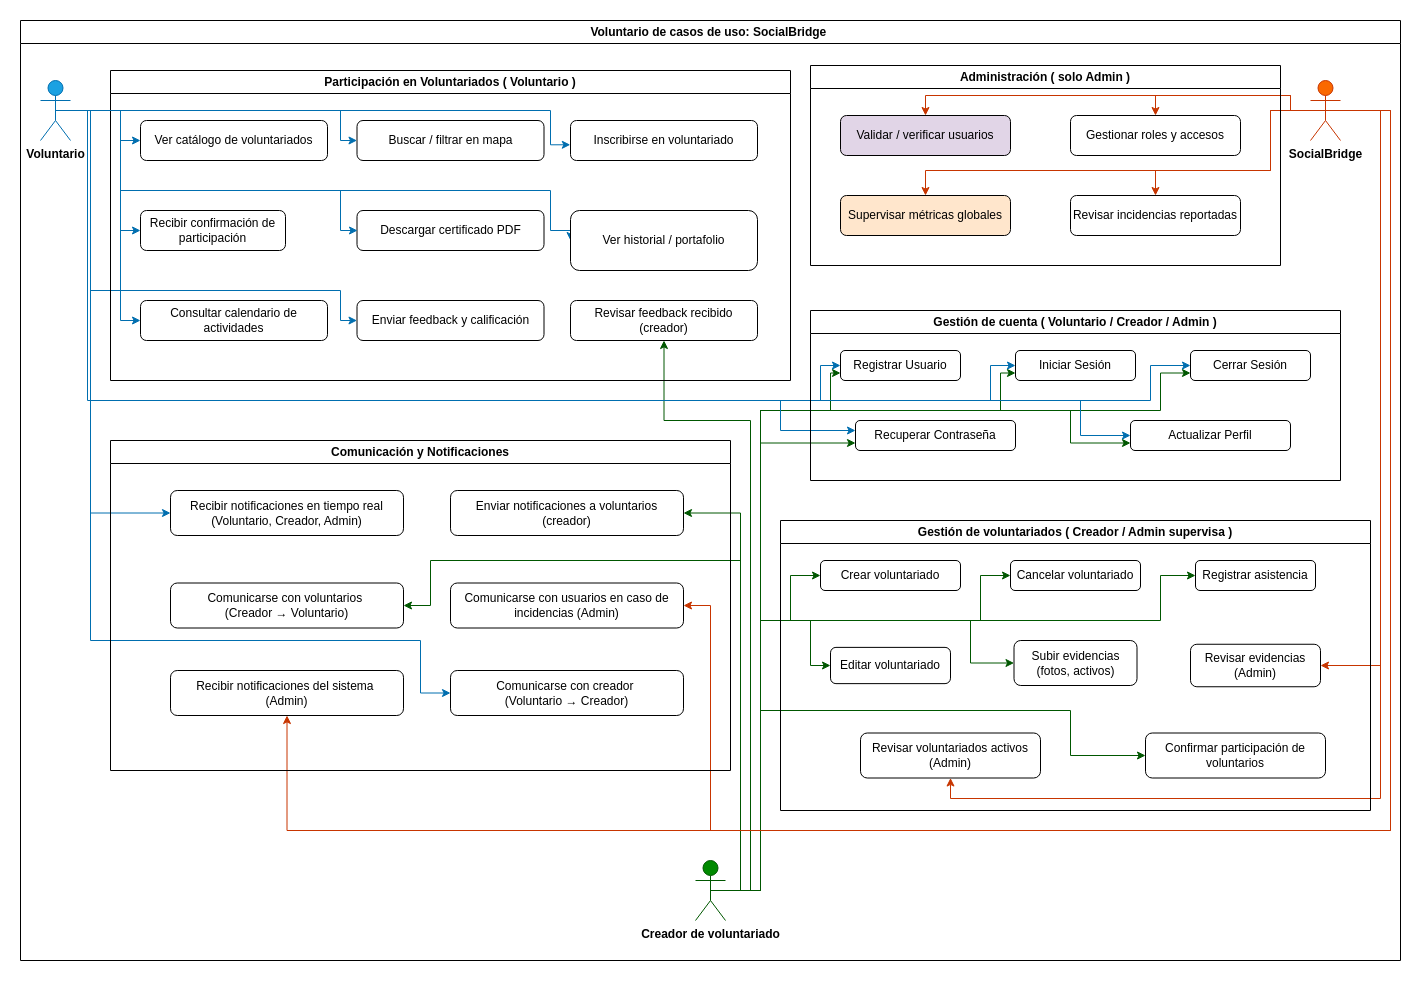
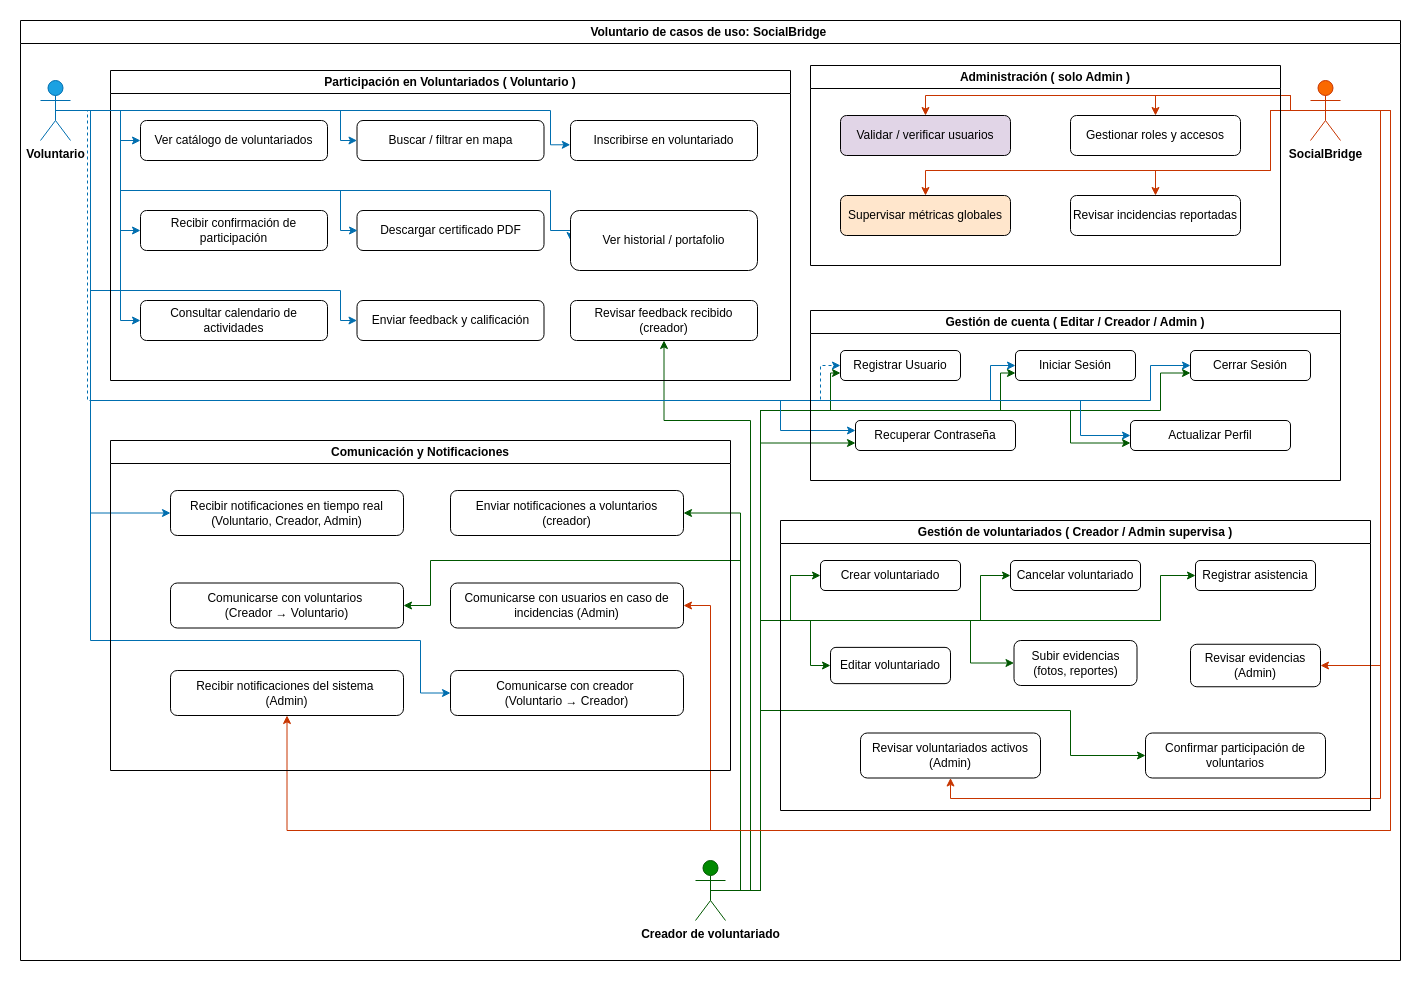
node "Recibir confirmación de participación": size 145x40 -> 187x40
edge "Voluntario" -> "Registrar Usuario": style solid -> dashed
node "Gestión de cuenta ( Voluntario / Creador / Admin )": label "Gestión de cuenta ( Voluntario / Creador / Admin )" -> "Gestión de cuenta ( Editar / Creador / Admin )"
node "Subir evidencias (fotos, activos)": label "Subir evidencias (fotos, activos)" -> "Subir evidencias (fotos, reportes)"
